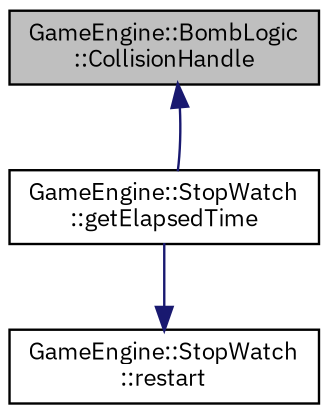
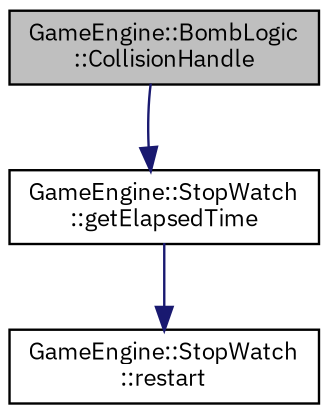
edge "GameEngine::StopWatch ::getElapsedTime" -> "GameEngine::BombLogic ::CollisionHandle": reversed
